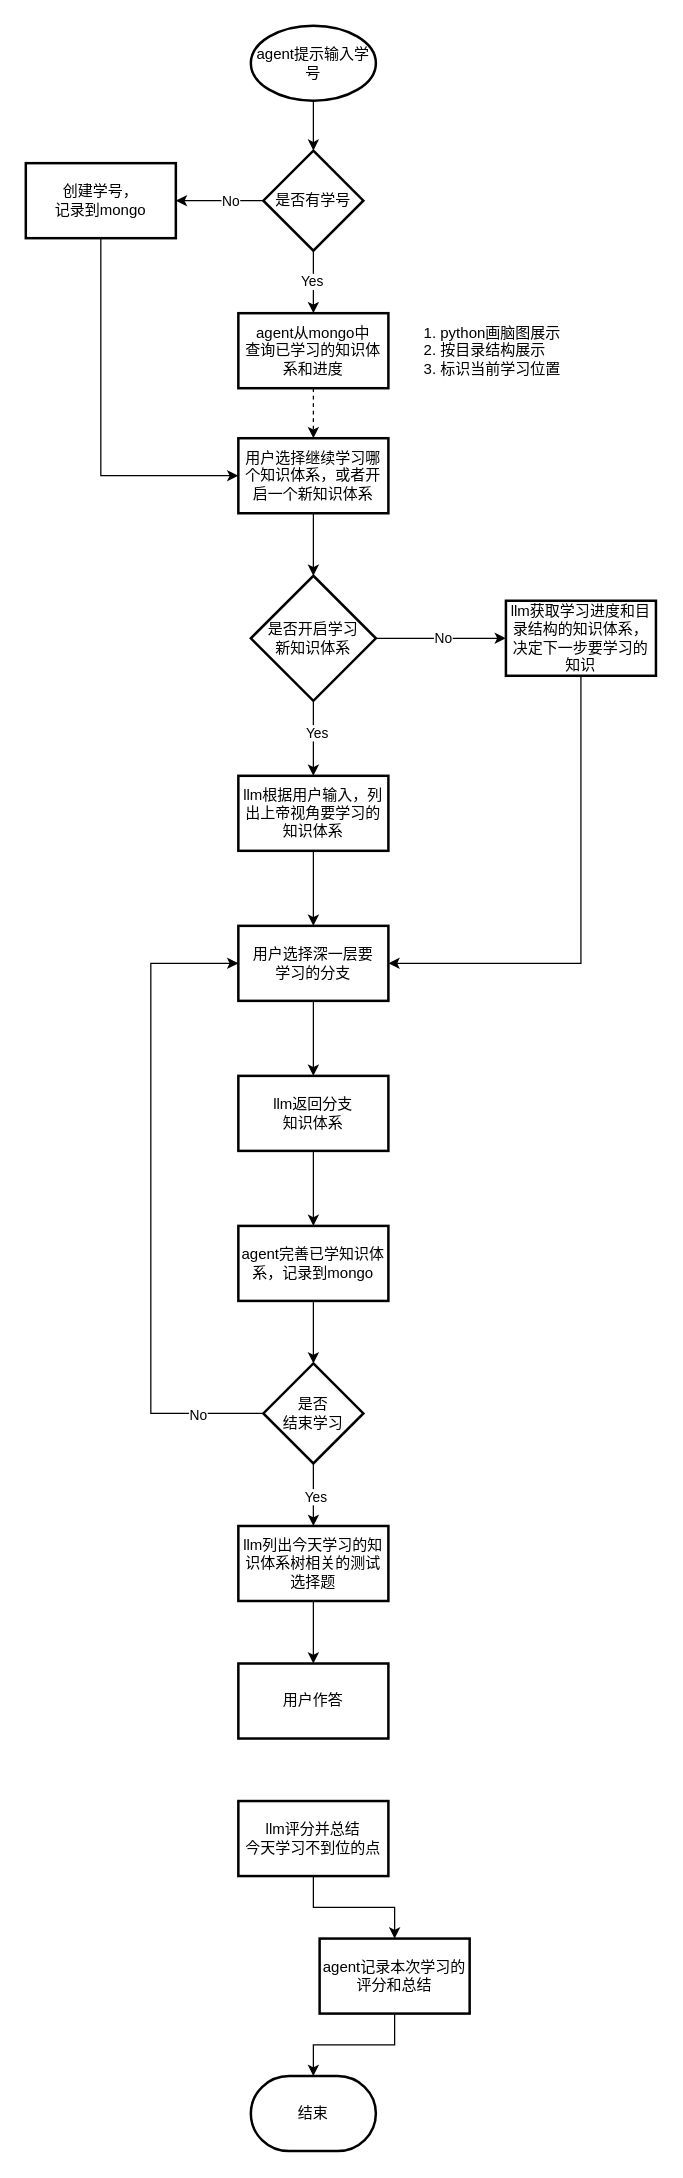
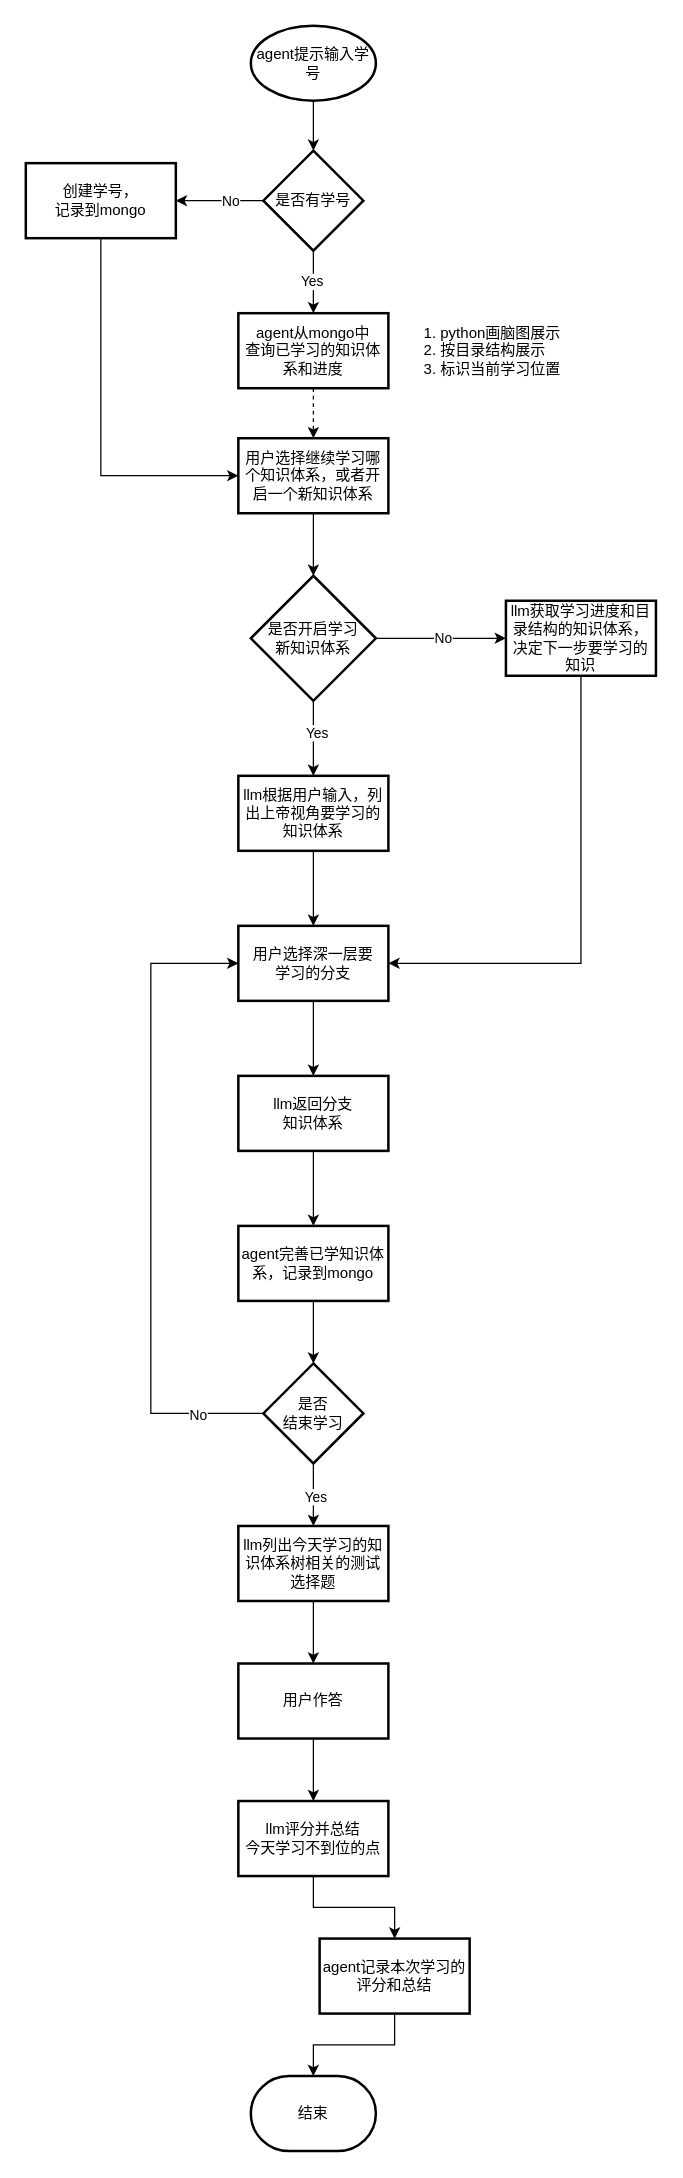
edge "用户作答" -> "llm评分并总结 今天学习不到位的点": added
